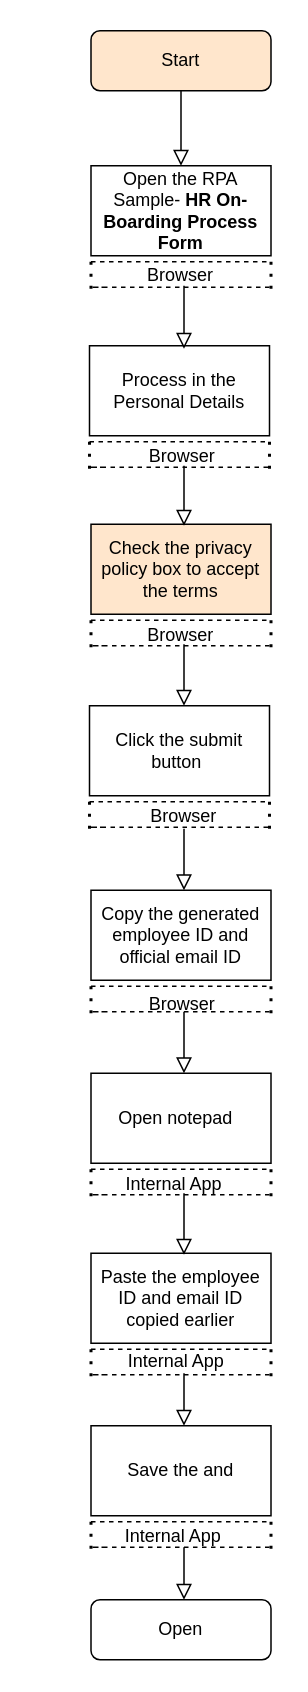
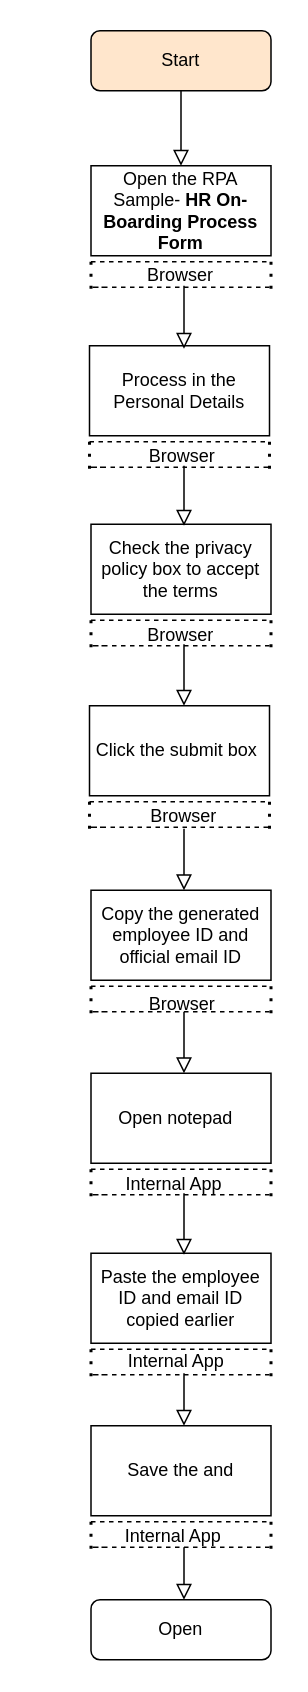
node "Check the privacy policy box to accept the terms": fillcolor #ffe6cc -> #ffffff
node "Click the submit button": label "Click the submit button" -> "Click the submit box"
